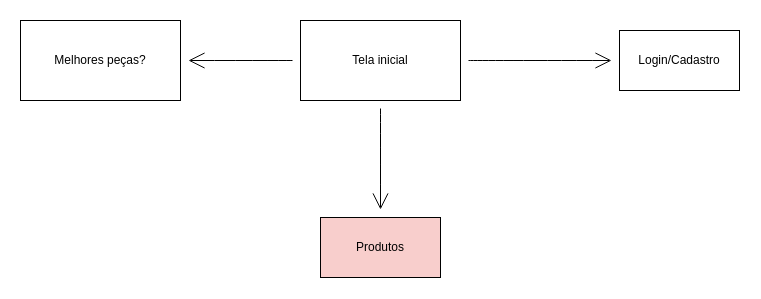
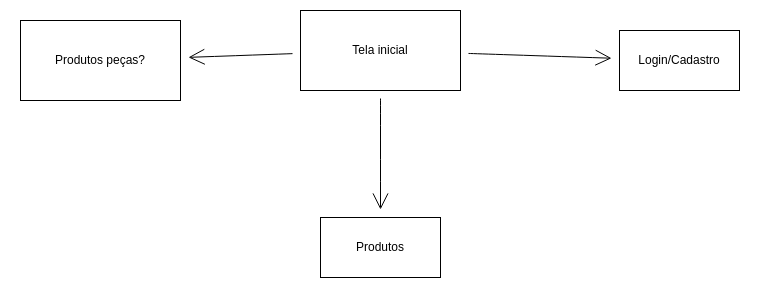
node "Melhores peças?": label "Melhores peças?" -> "Produtos peças?"
node "Tela inicial": moved (381, 61) -> (381, 51)
node "Produtos": fillcolor #f8cecc -> #ffffff
